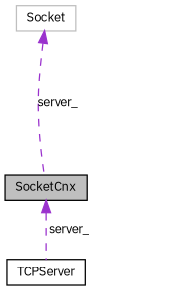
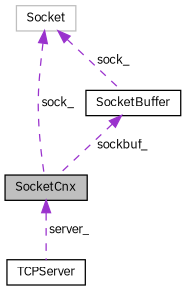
edge "SocketCnx" -> "Socket": label " server_" -> " sock_"
node "SocketBuffer": added
